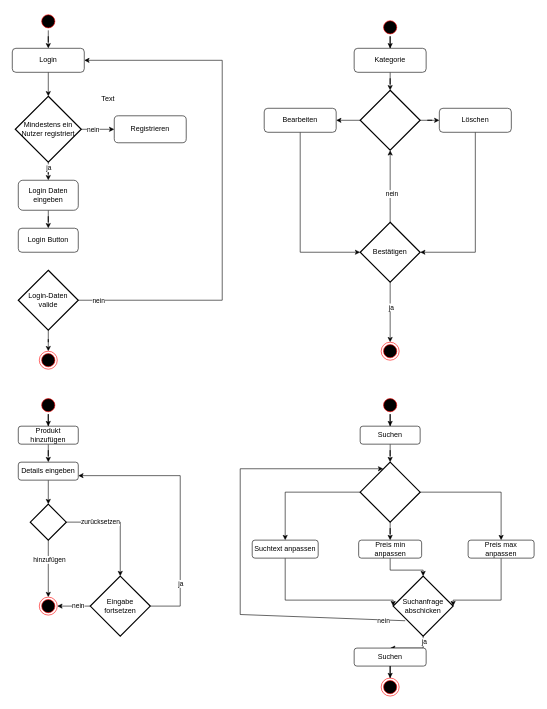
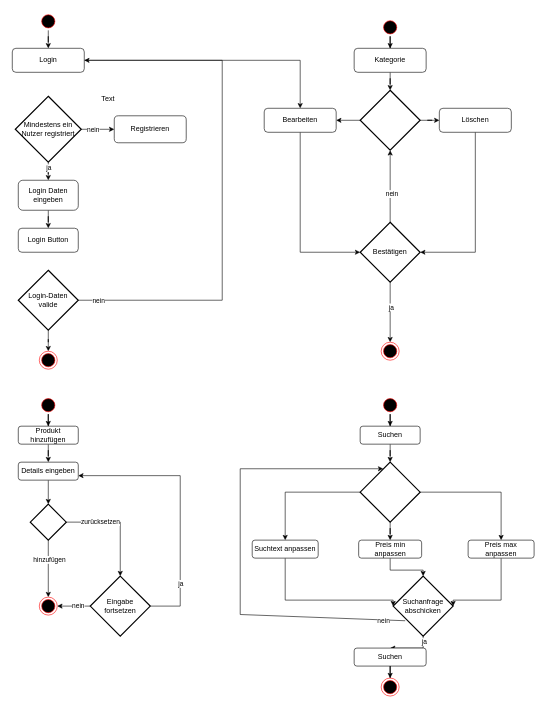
edge "Login" -> "Mindestens ein Nutzer registriert": now "Login" -> "Bearbeiten"
